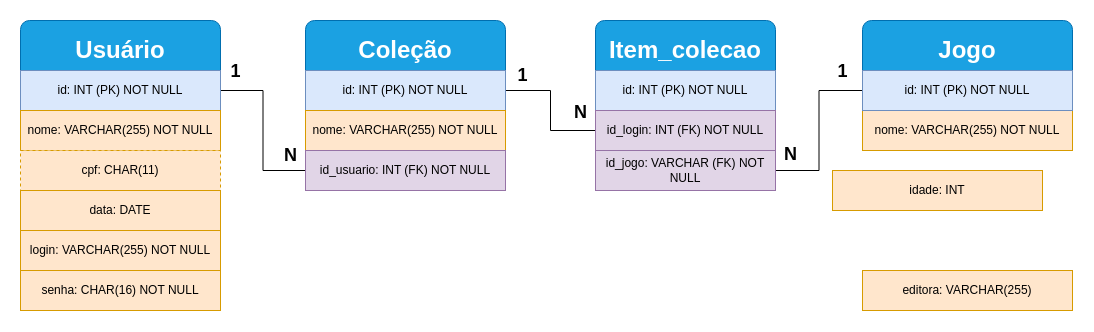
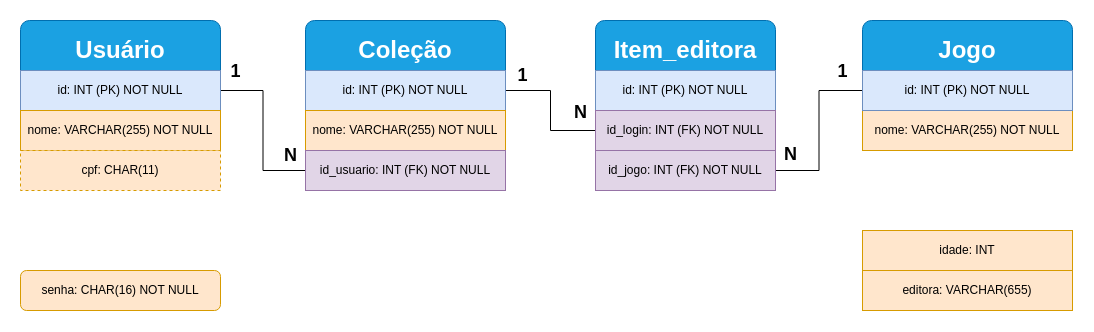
node "Item_colecao": label "Item_colecao" -> "Item_editora"
node "id_jogo: VARCHAR (FK) NOT NULL": label "id_jogo: VARCHAR (FK) NOT NULL" -> "id_jogo: INT (FK) NOT NULL"
node "idade: INT": moved (938, 191) -> (968, 251)
node "data: DATE": removed
node "login: VARCHAR(255) NOT NULL": removed
node "senha: CHAR(16) NOT NULL": shape rectangle -> rounded rectangle
node "editora: VARCHAR(255)": label "editora: VARCHAR(255)" -> "editora: VARCHAR(655)"
